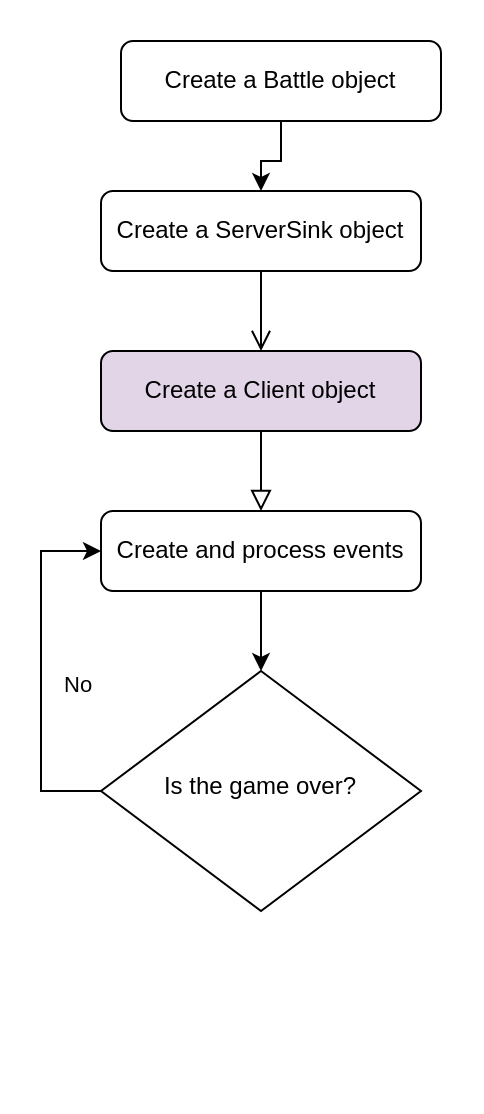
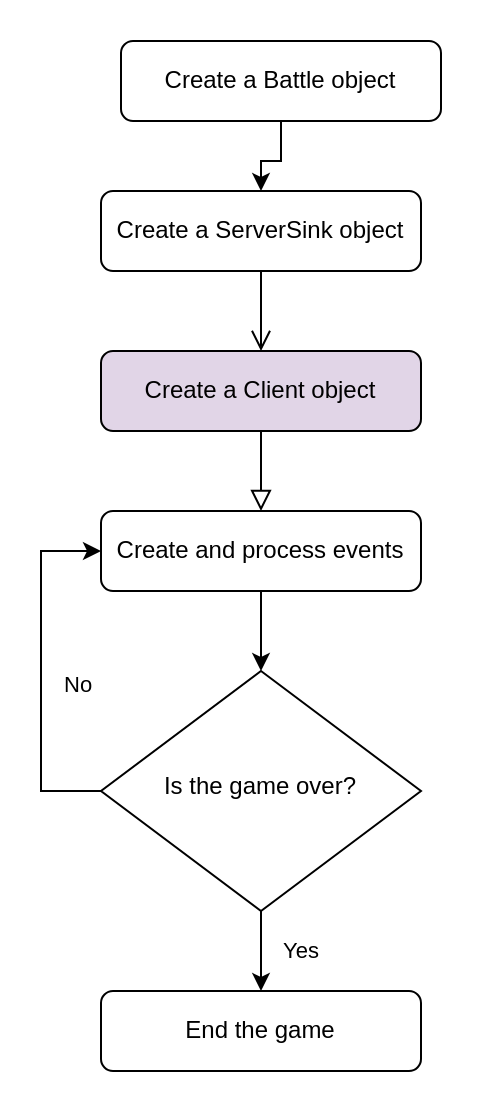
edge "Is the game over?" -> "End the game": added, label "Yes"
node "End the game": added
